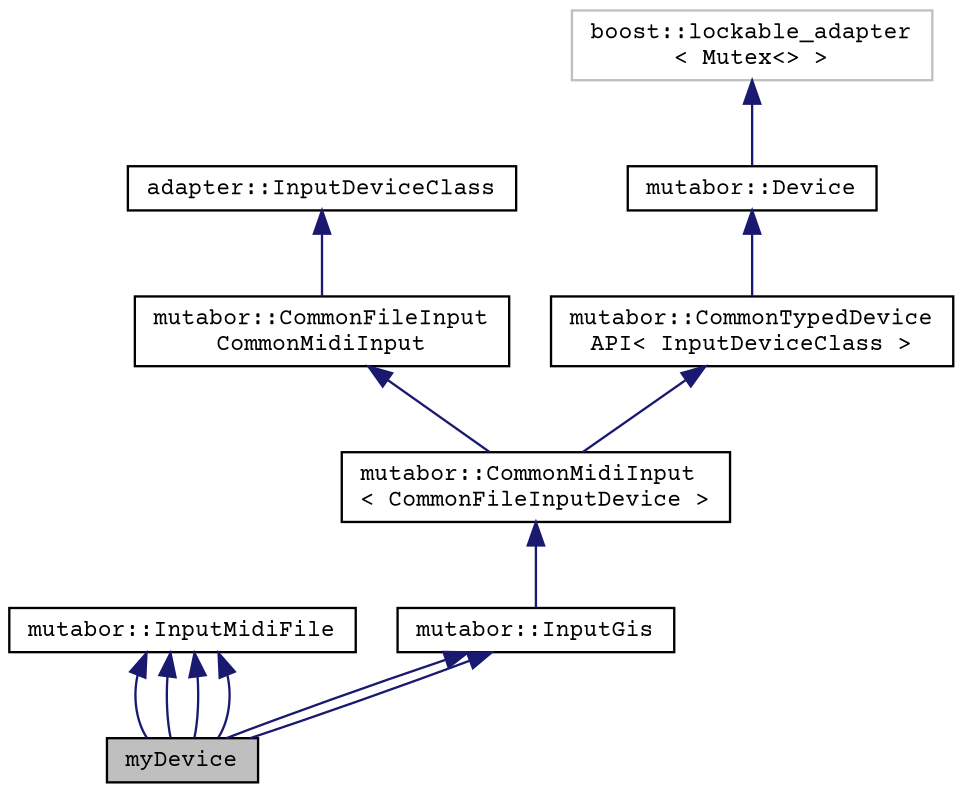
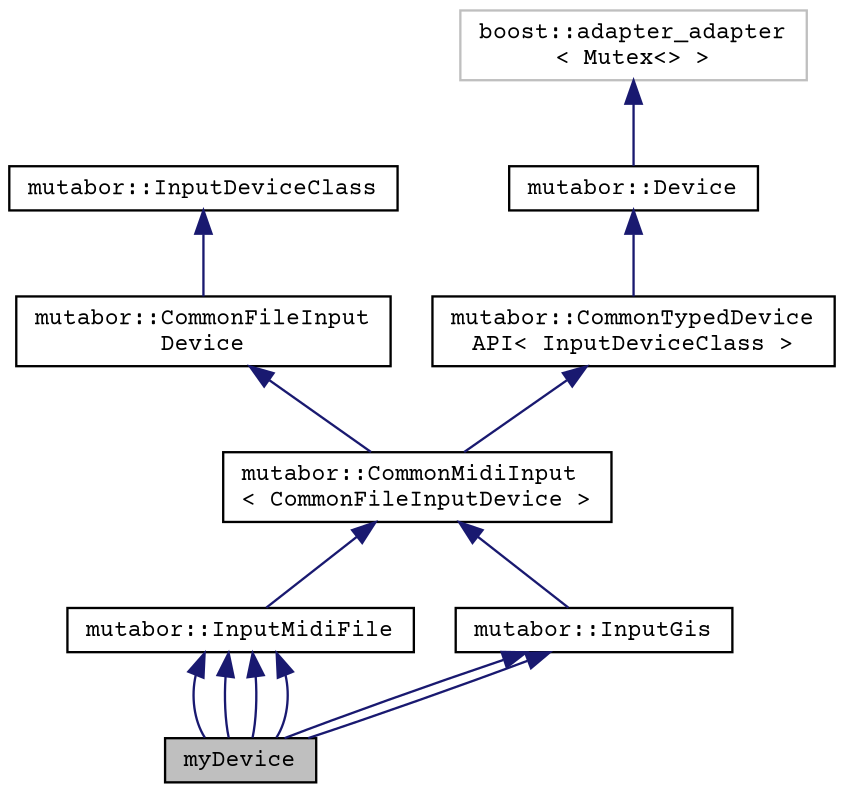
node "boost::lockable_adapter < Mutex<> >": label "boost::lockable_adapter < Mutex<> >" -> "boost::adapter_adapter < Mutex<> >"
node "adapter::InputDeviceClass": label "adapter::InputDeviceClass" -> "mutabor::InputDeviceClass"
node "mutabor::CommonFileInput CommonMidiInput": label "mutabor::CommonFileInput CommonMidiInput" -> "mutabor::CommonFileInput Device"
edge "mutabor::InputMidiFile" -> "mutabor::CommonMidiInput < CommonFileInputDevice >": added
